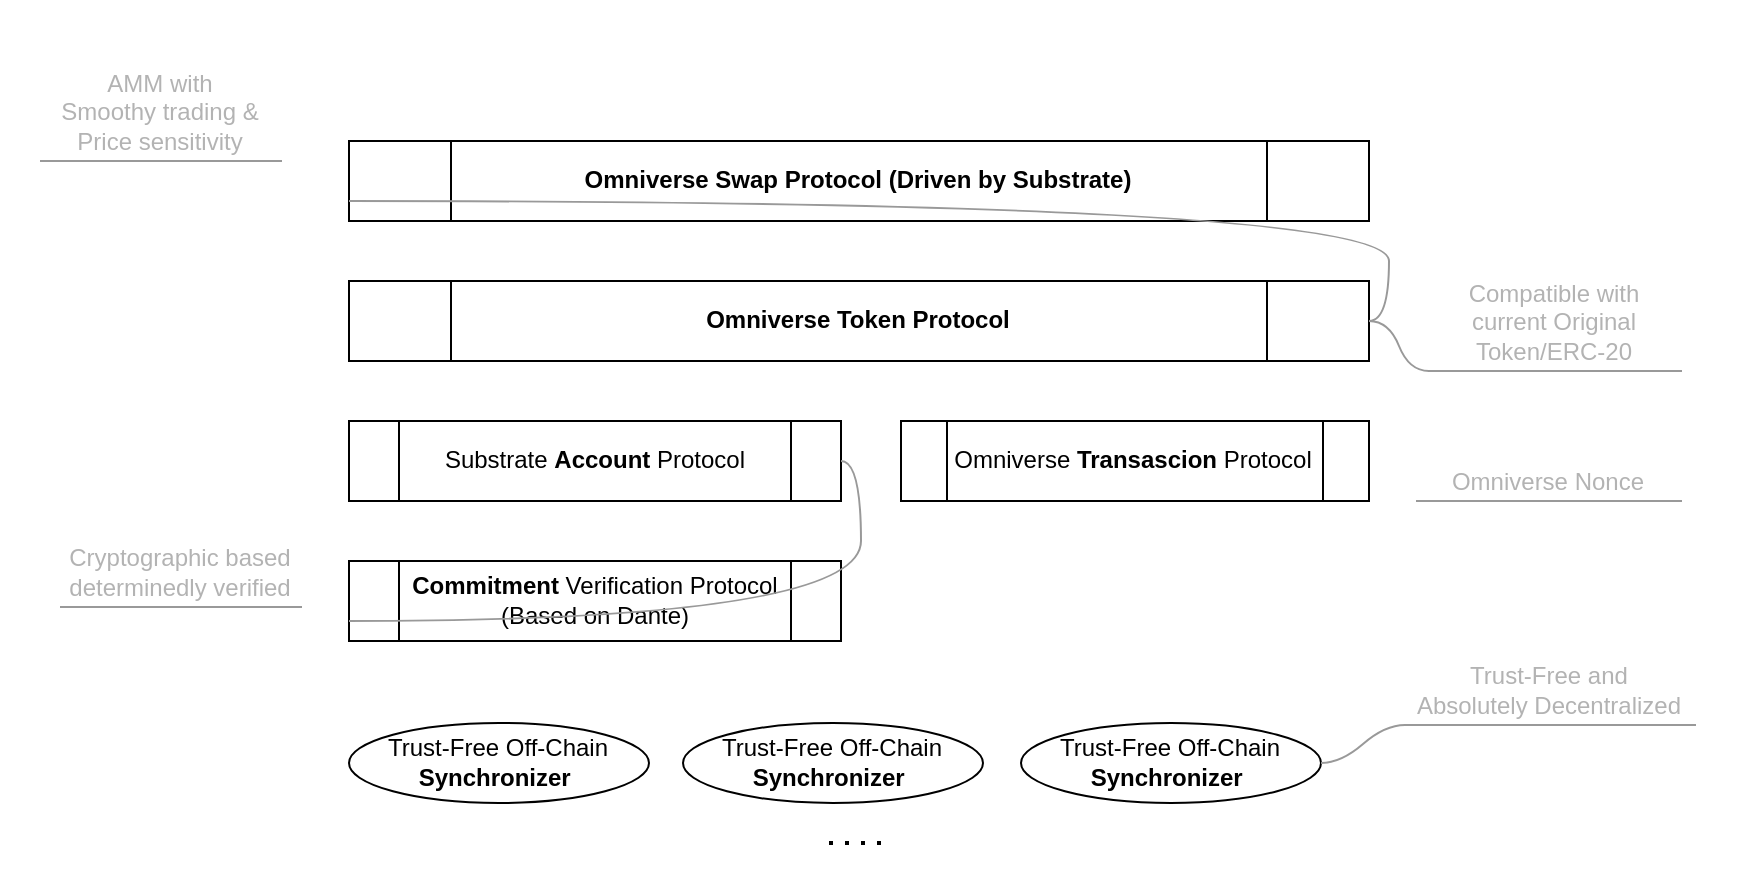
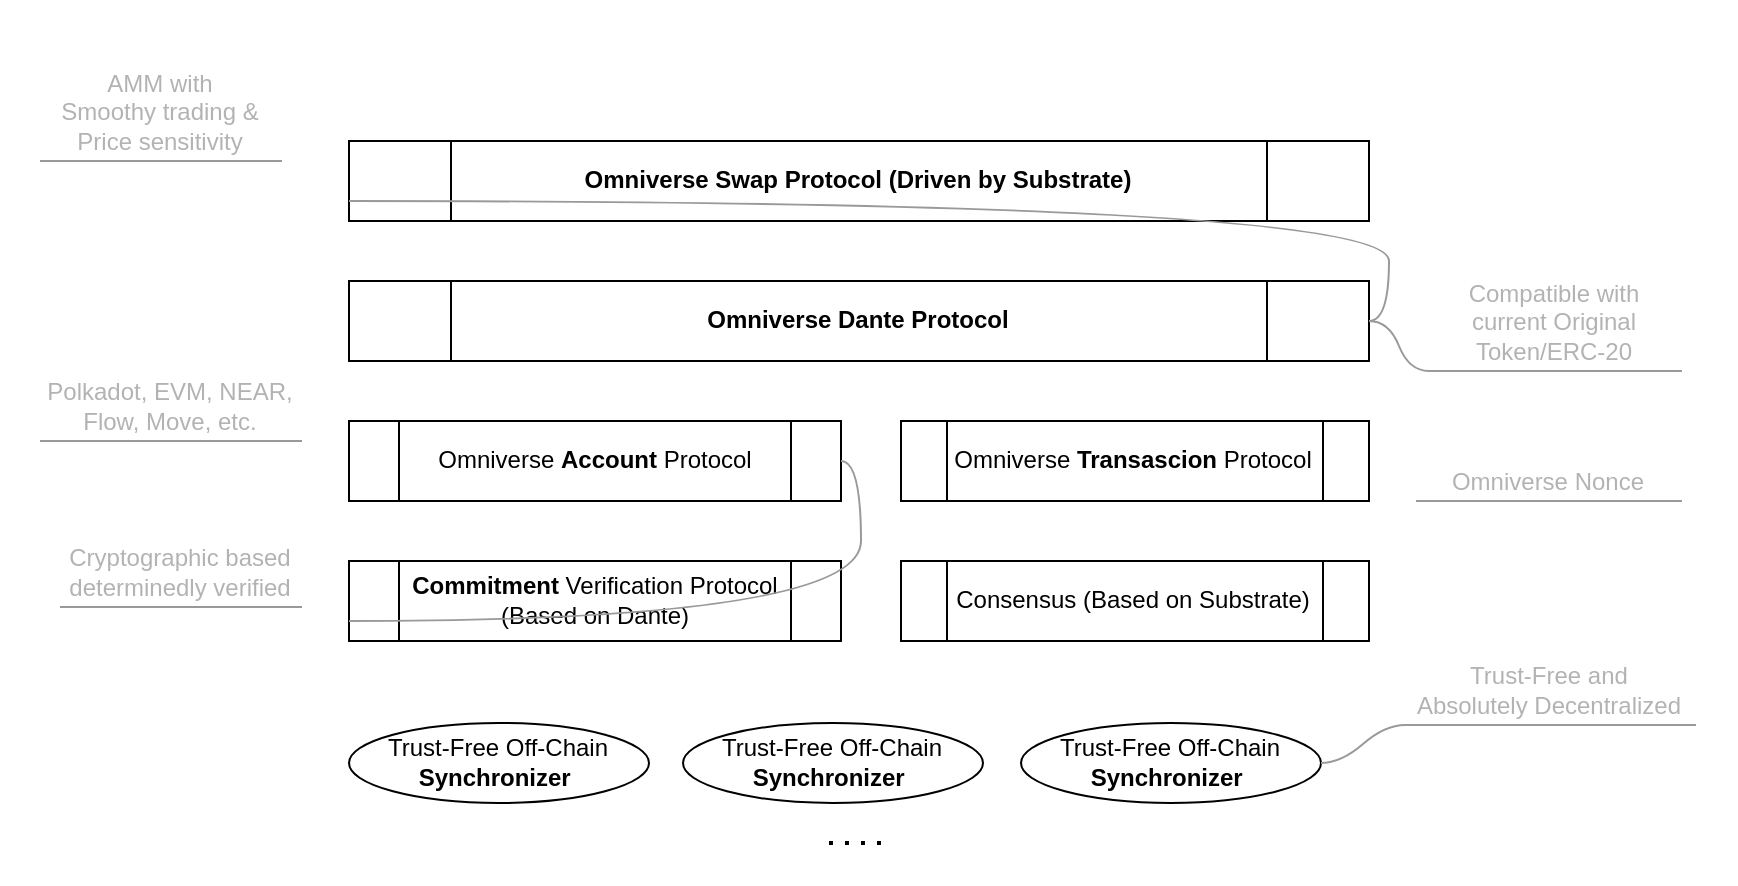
node "Omniverse Token Protocol": label "Omniverse Token Protocol" -> "Omniverse Dante Protocol"
node "Polkadot, EVM, NEAR, Flow, Move, etc.": added
node "Substrate Account Protocol": label "Substrate Account Protocol" -> "Omniverse Account Protocol"
node "Consensus (Based on Substrate)": added
